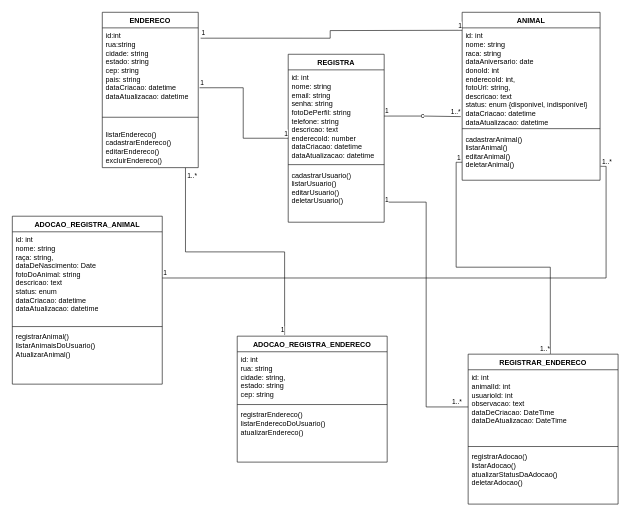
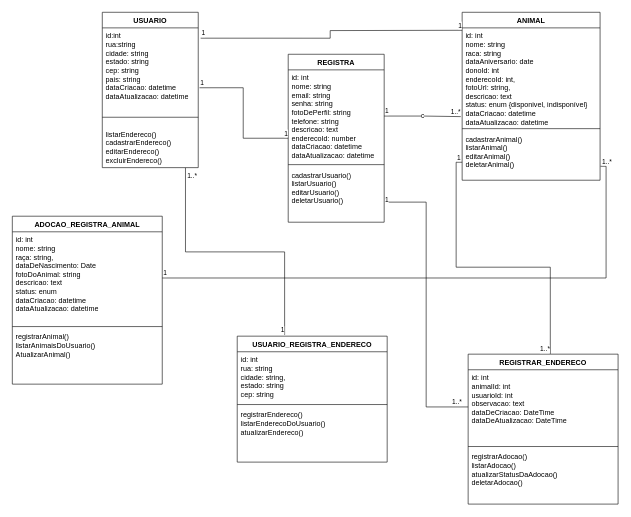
node "ENDERECO": label "ENDERECO" -> "USUARIO"
node "ADOCAO_REGISTRA_ENDERECO": label "ADOCAO_REGISTRA_ENDERECO" -> "USUARIO_REGISTRA_ENDERECO"
